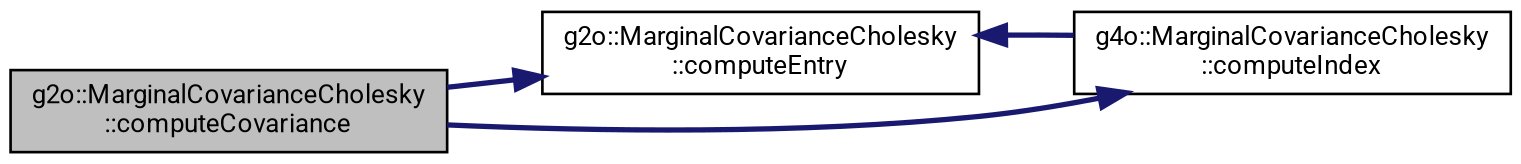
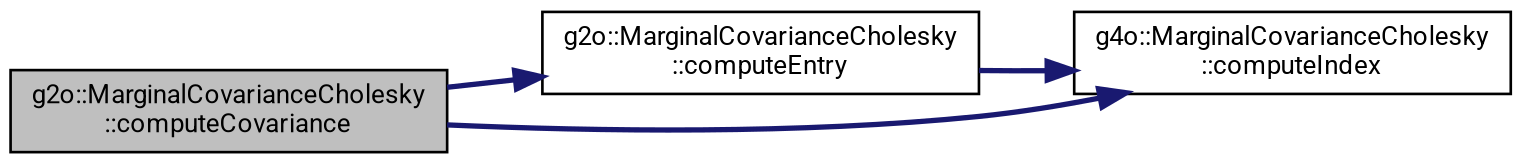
edge "g4o::MarginalCovarianceCholesky ::computeIndex" -> "g2o::MarginalCovarianceCholesky ::computeEntry": reversed
